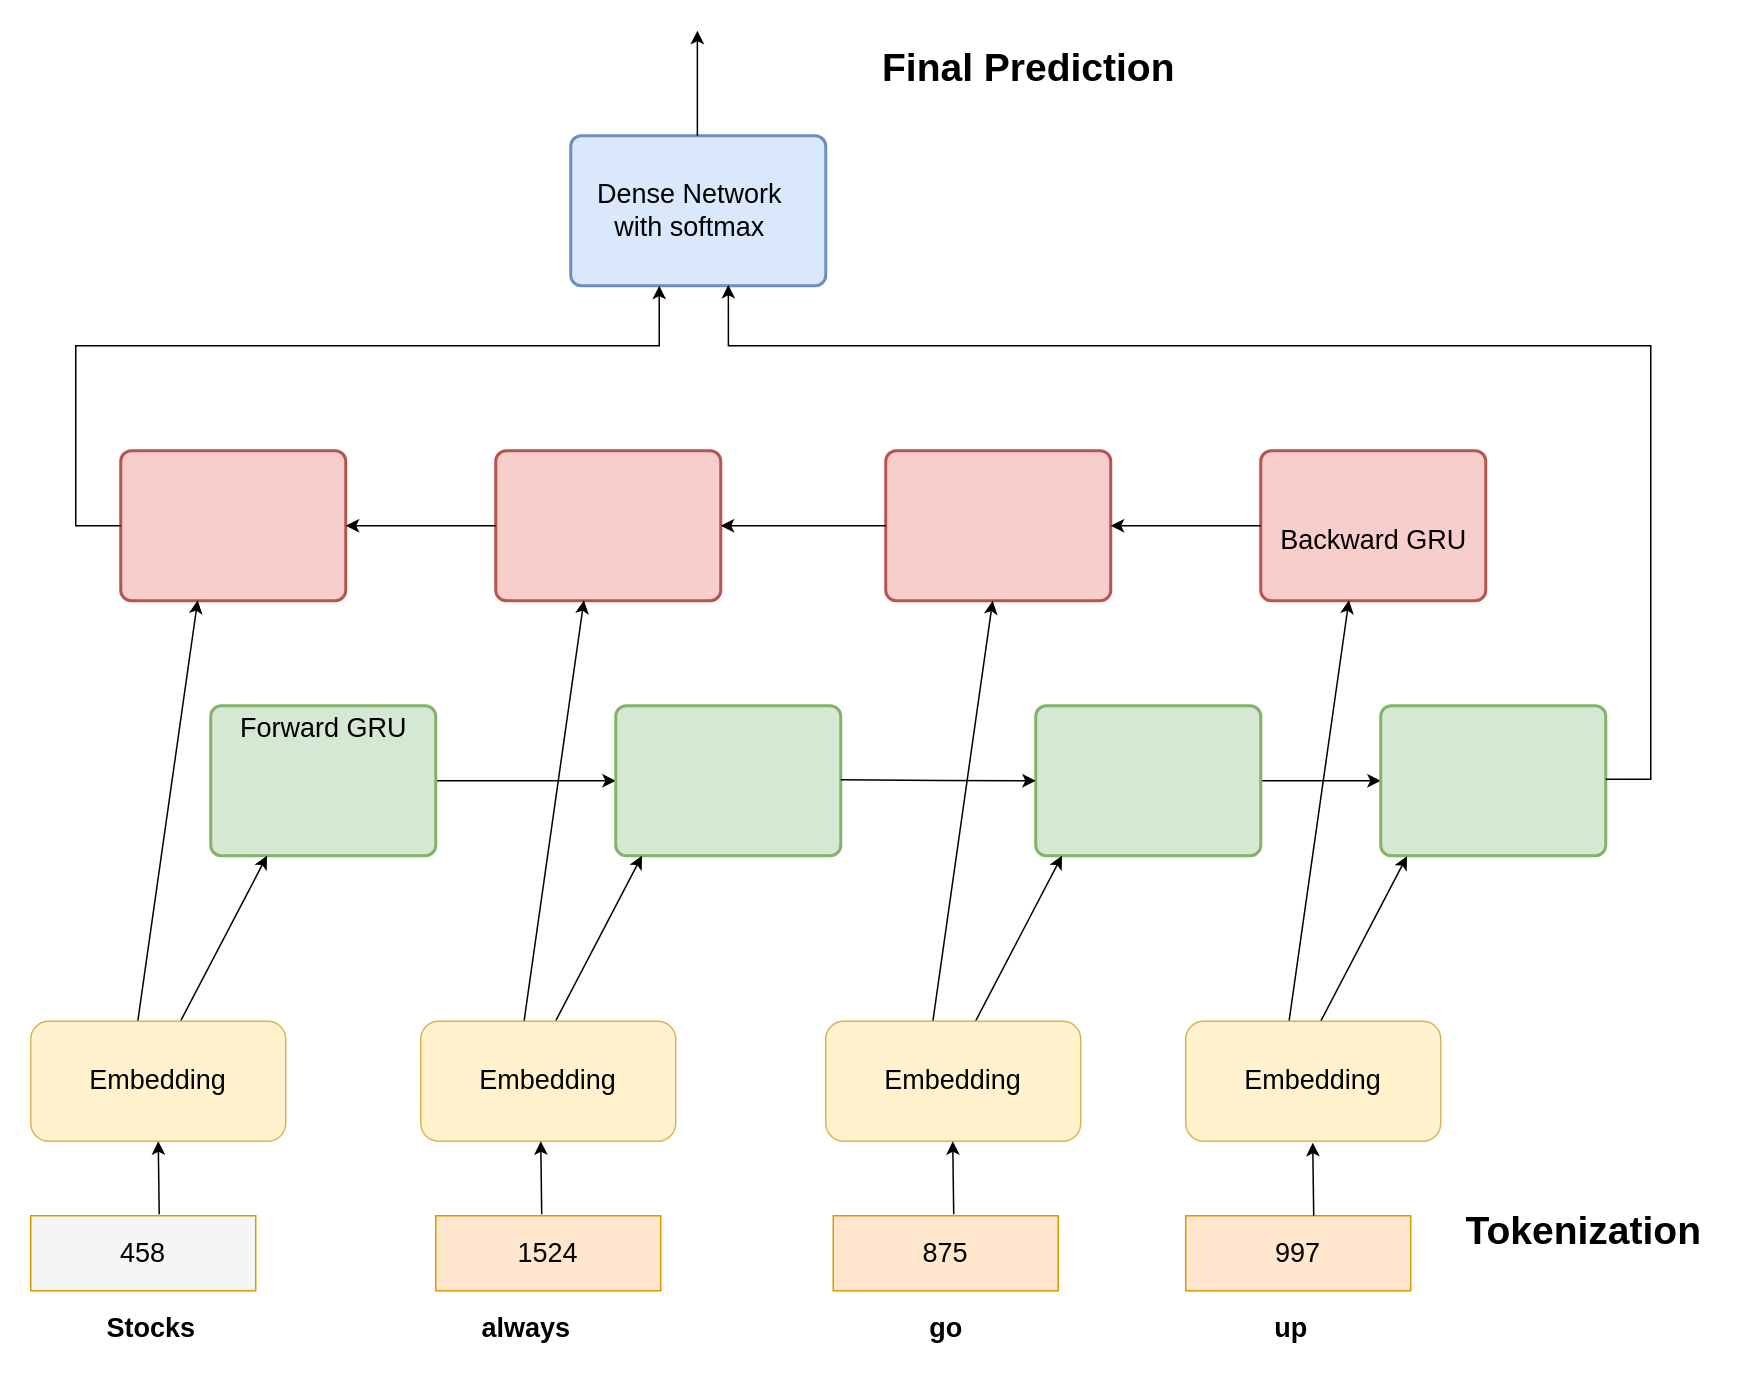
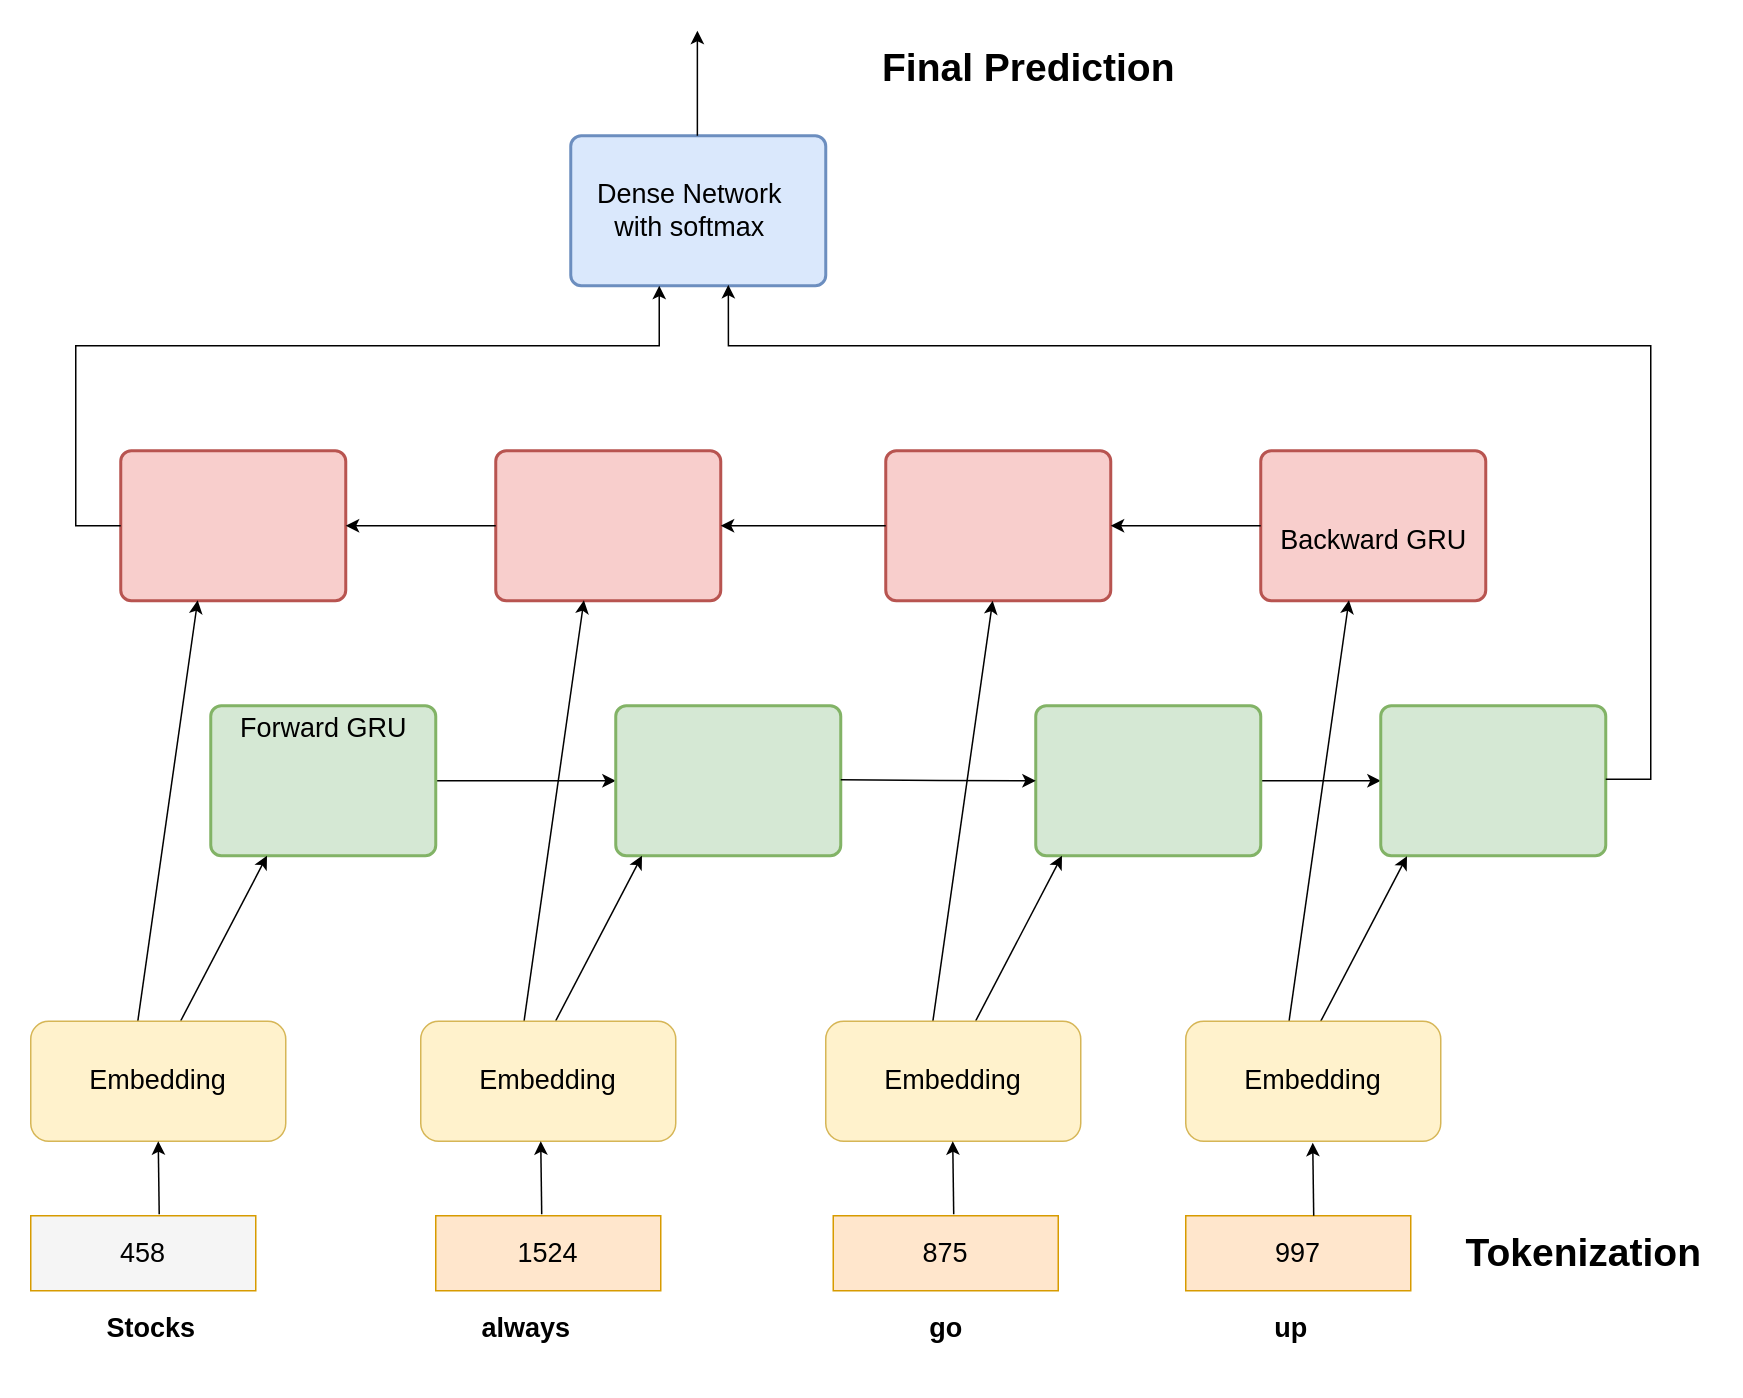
node "Tokenization": moved (1583, 1231) -> (1583, 1253)
